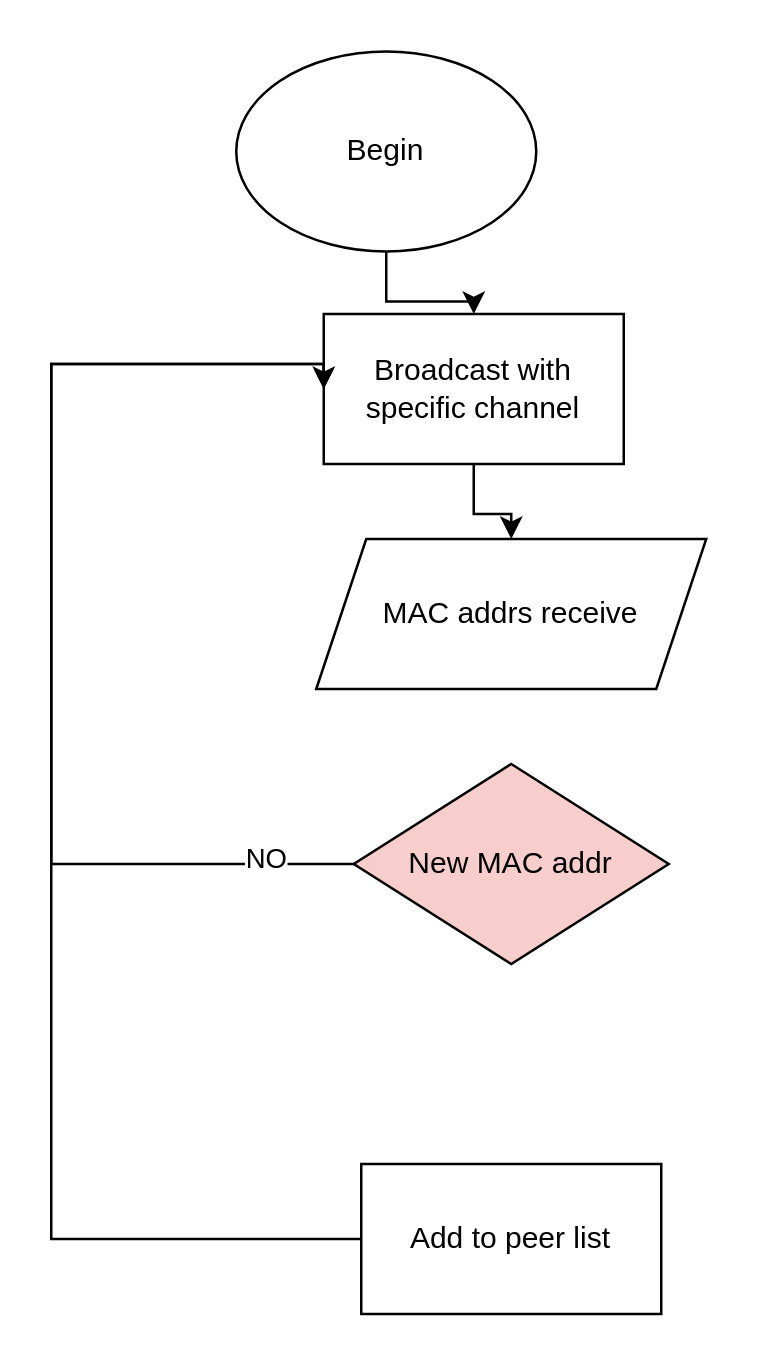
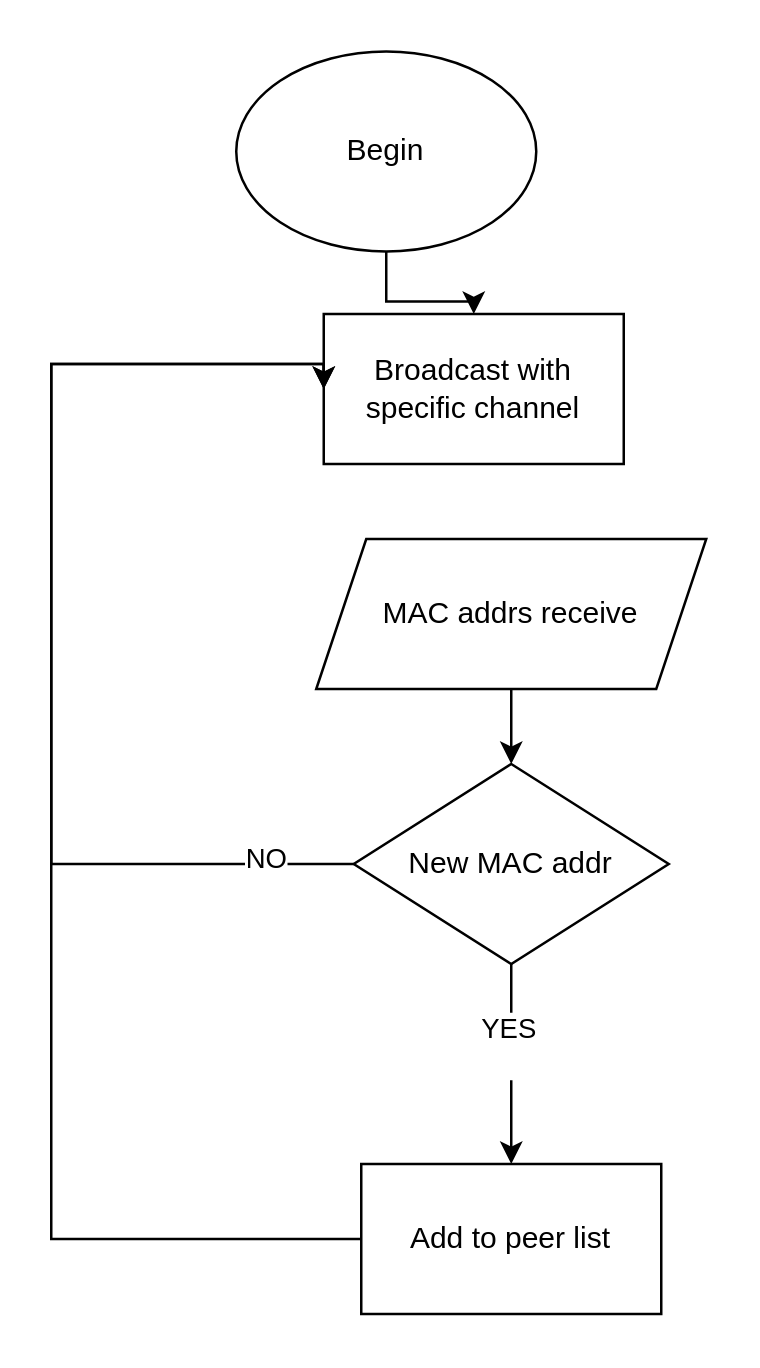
edge "Broadcast with specific channel" -> "MAC addrs receive": removed
edge "MAC addrs receive" -> "New MAC addr": added
edge "New MAC addr" -> "Broadcast with specific channel": arrowhead open -> classic
node "New MAC addr": fillcolor #f8cecc -> #ffffff
edge "New MAC addr" -> "Add to peer list": added, label "YES"
